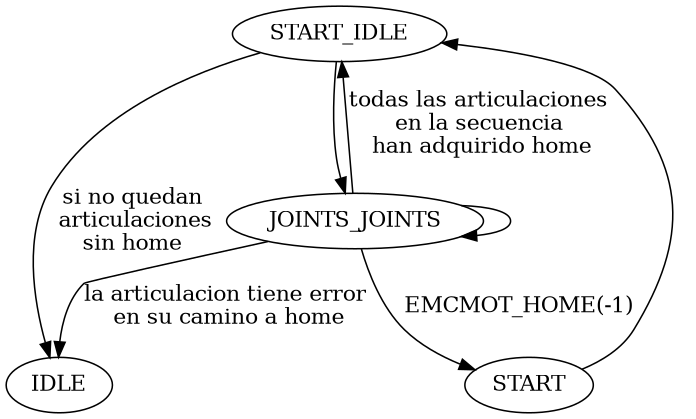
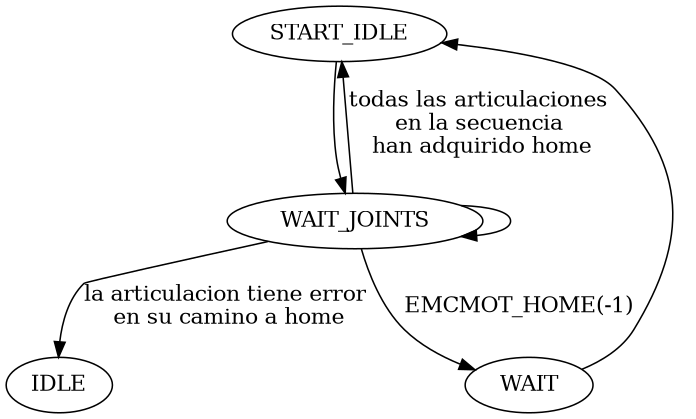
edge "START_IDLE" -> "IDLE": removed, label "si no quedan articulaciones sin home"
node "JOINTS_JOINTS": label "JOINTS_JOINTS" -> "WAIT_JOINTS"
node "START": label "START" -> "WAIT"
